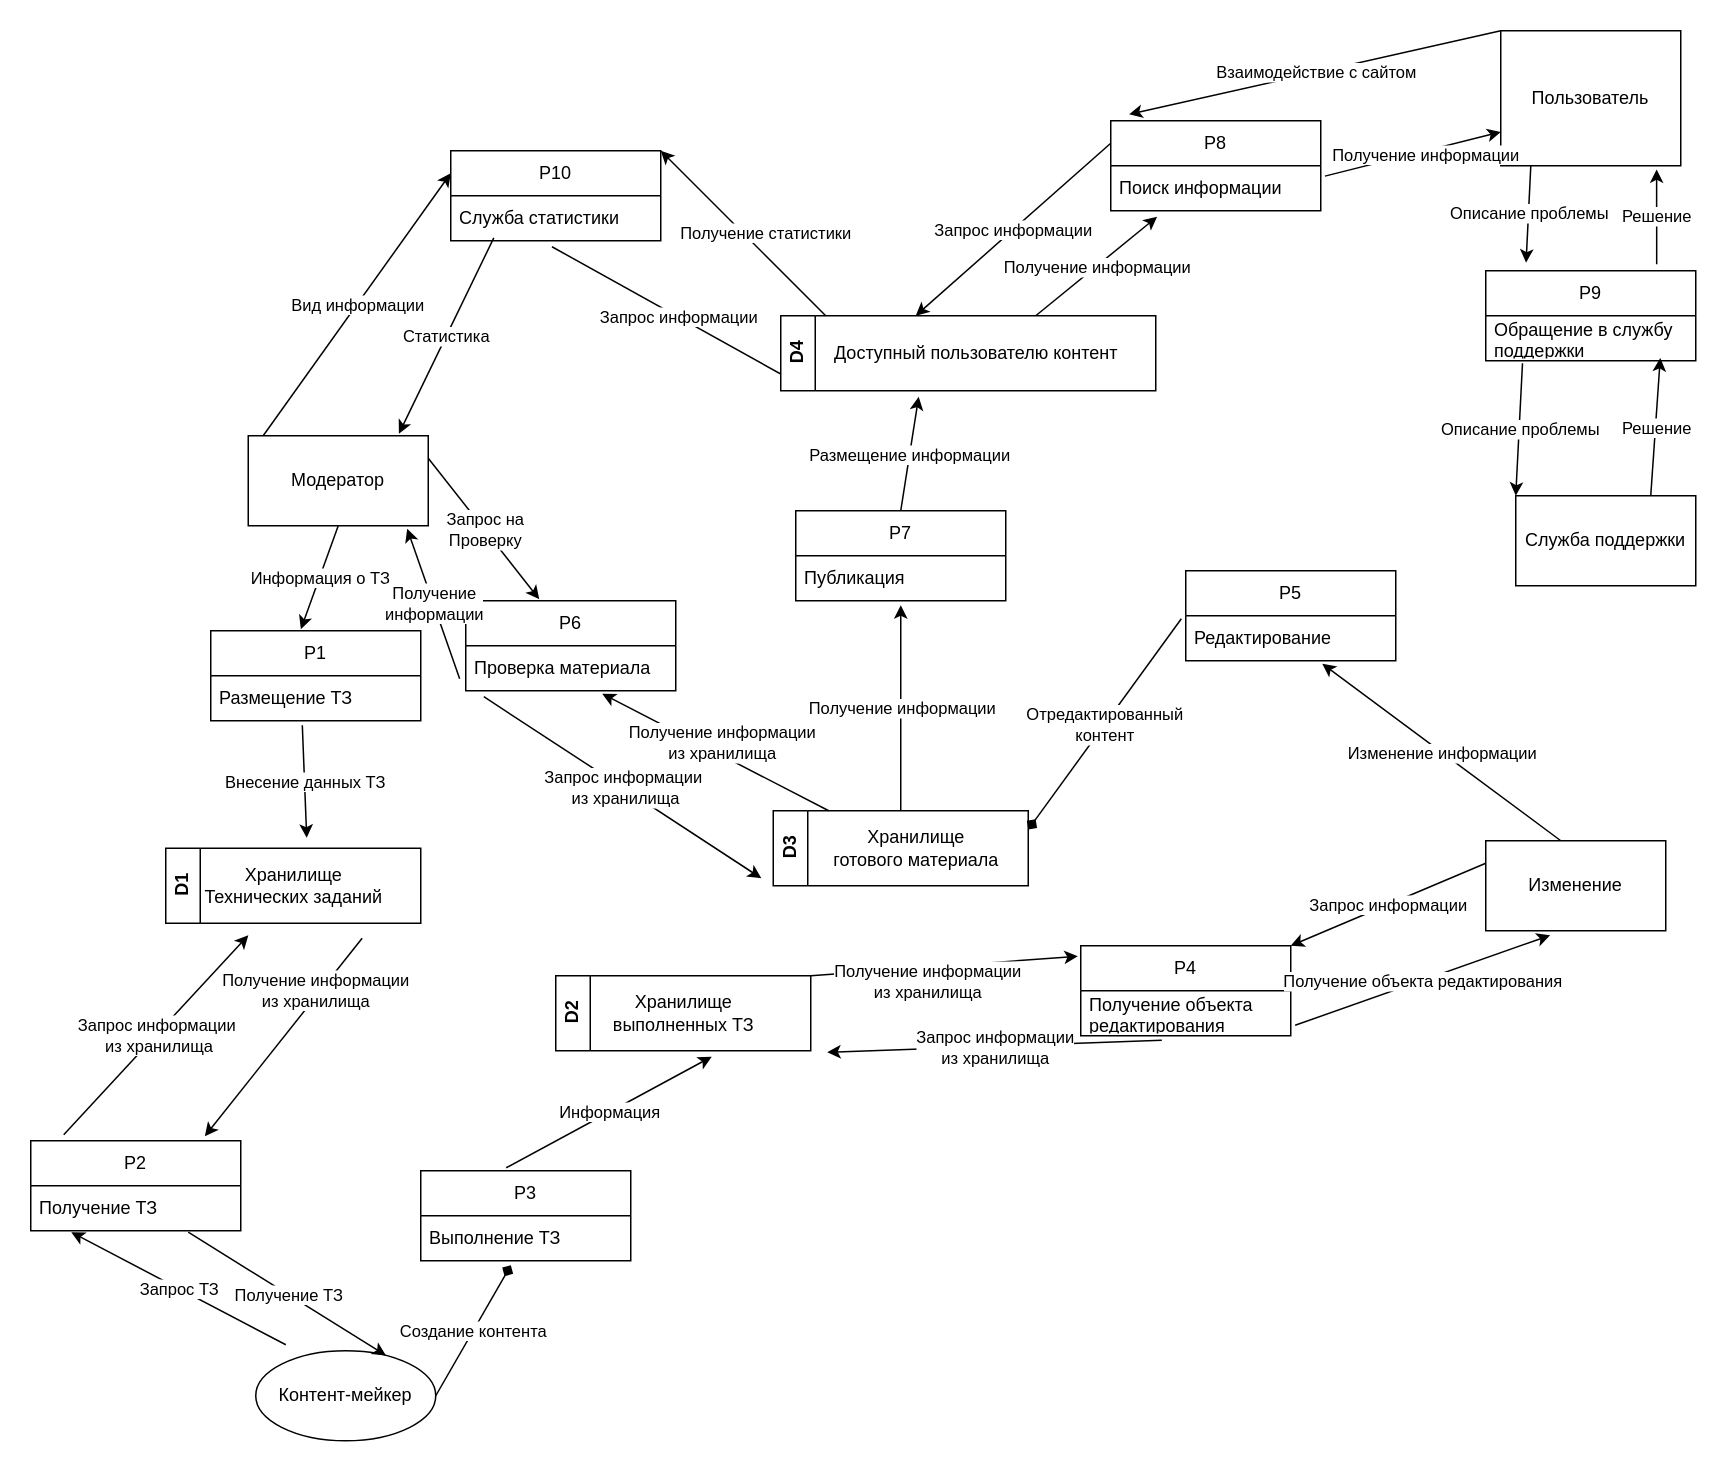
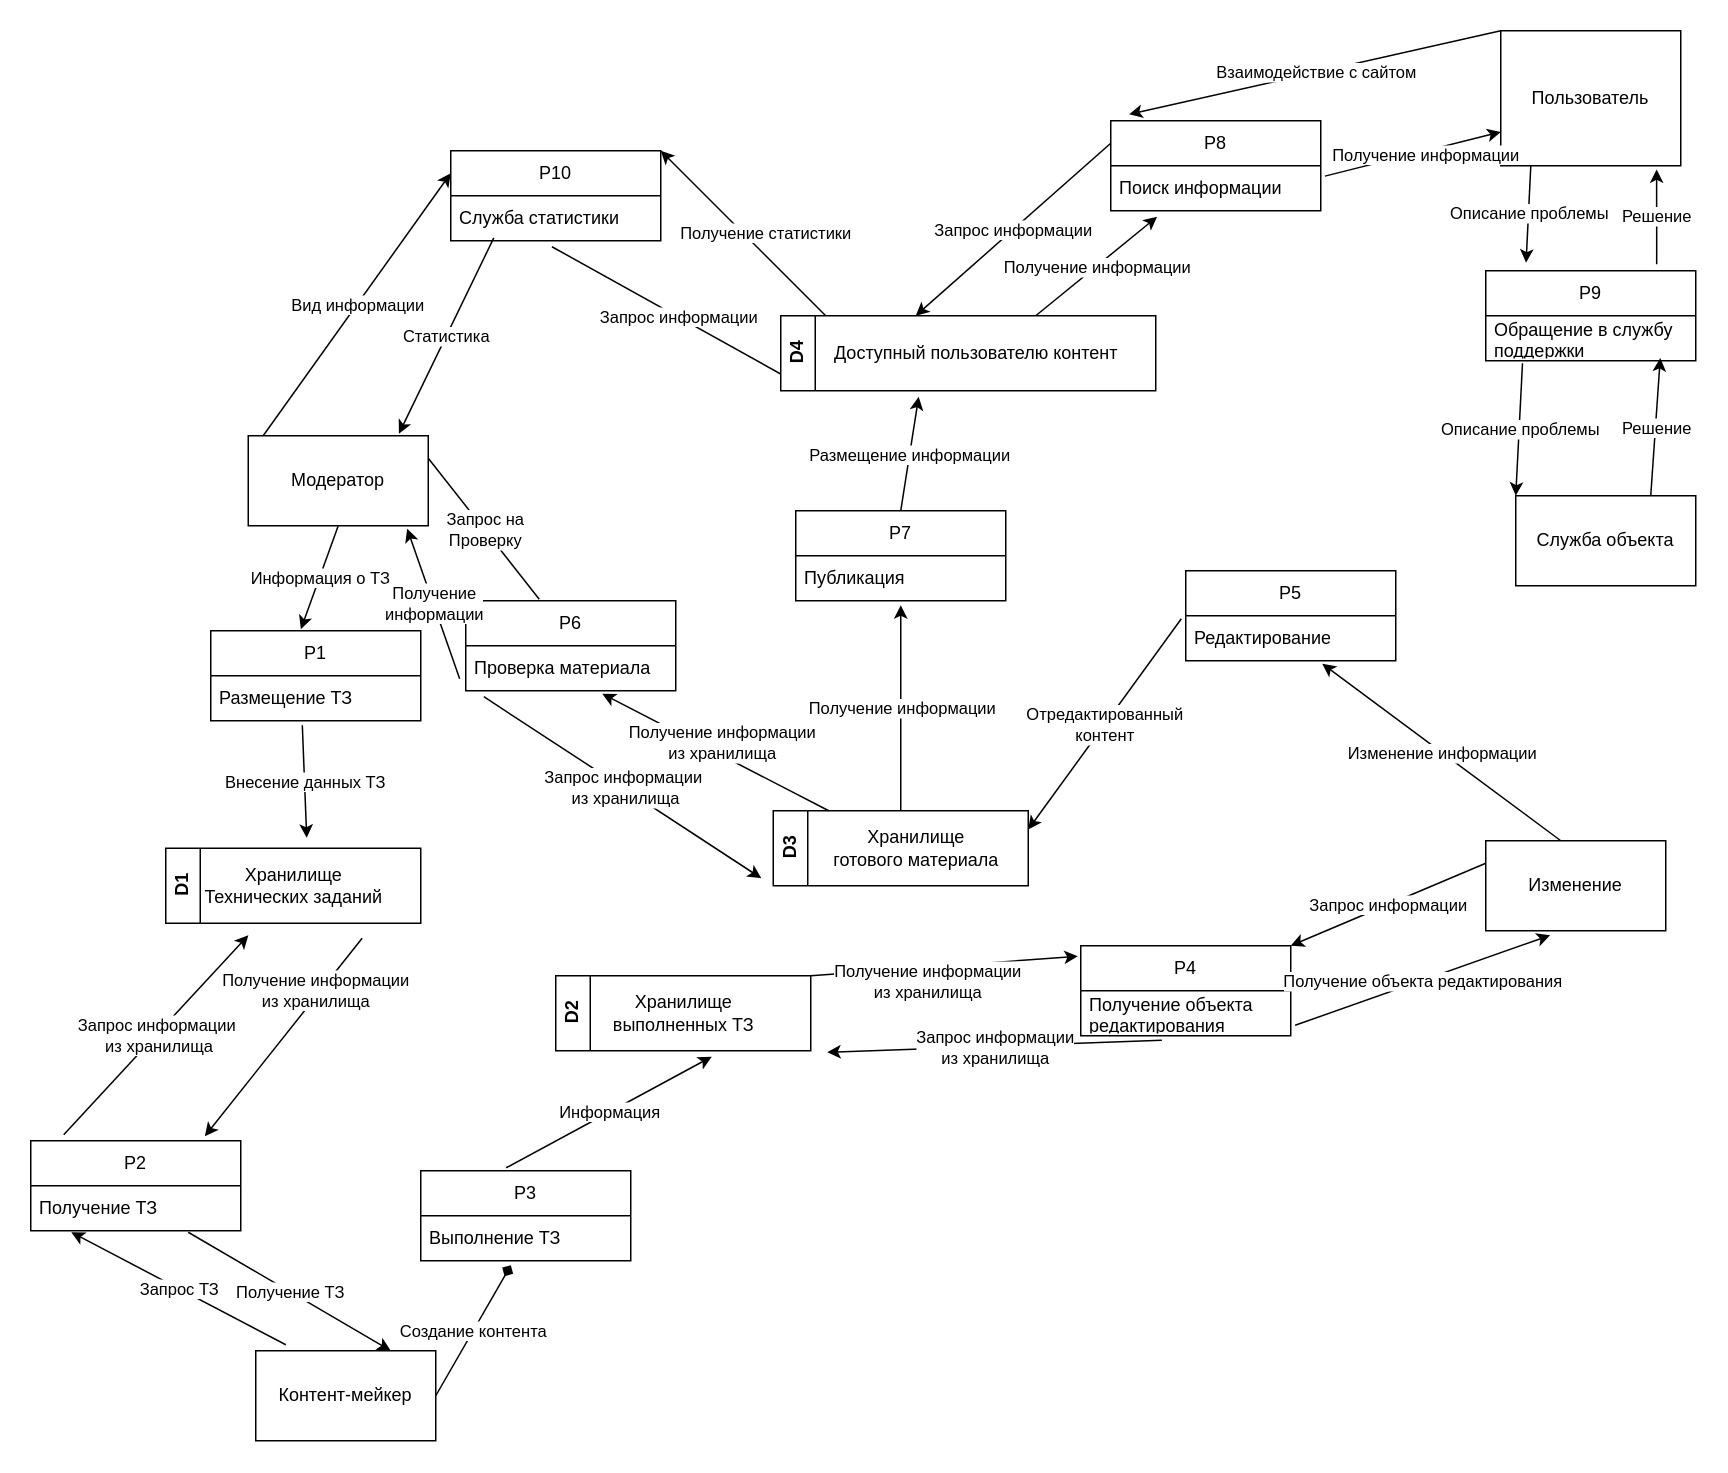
node "Служба поддержки": label "Служба поддержки" -> "Служба объекта"
edge "Модератор" -> "P6": arrowhead classic -> none
edge "Редактирование" -> "D3": arrowhead diamond -> classic
node "Контент-мейкер": shape ellipse -> rectangle
